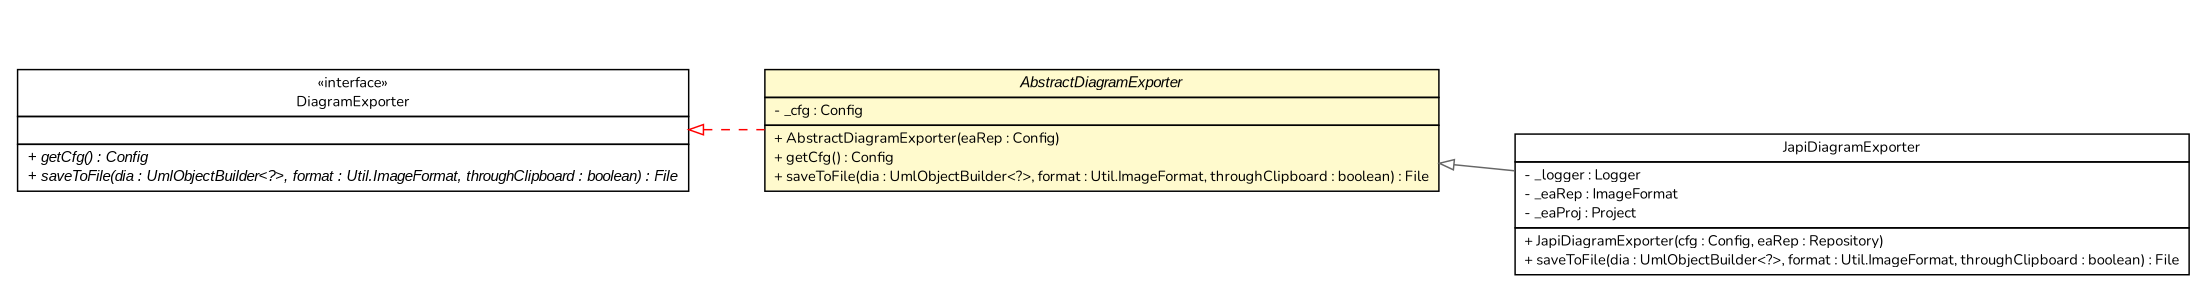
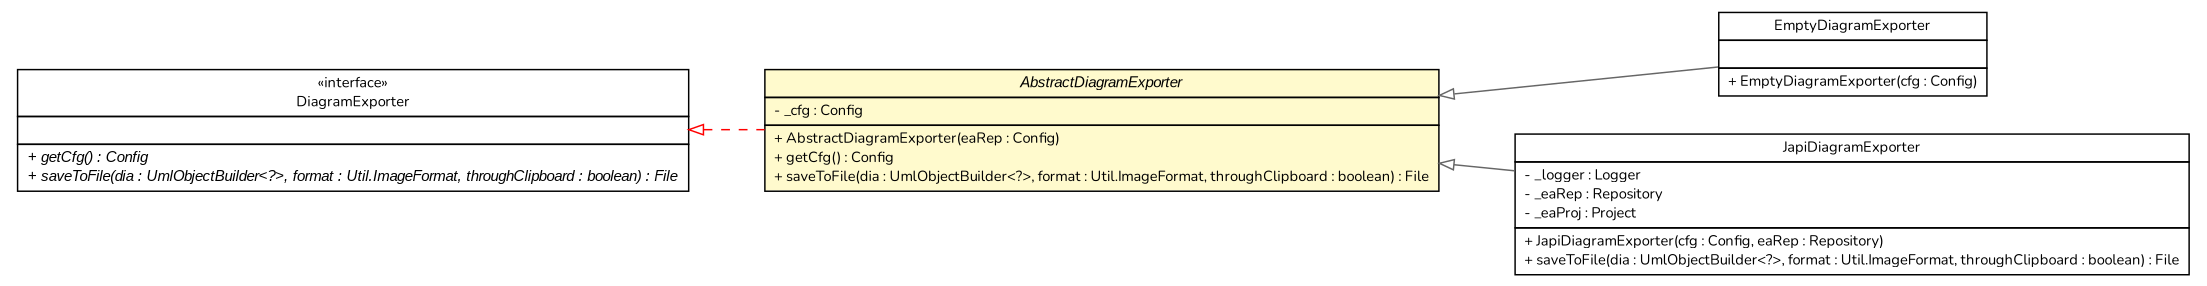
node "EmptyDiagramExporter": added
node "JapiDiagramExporter": text "- _eaRep : ImageFormat" -> "- _eaRep : Repository"
